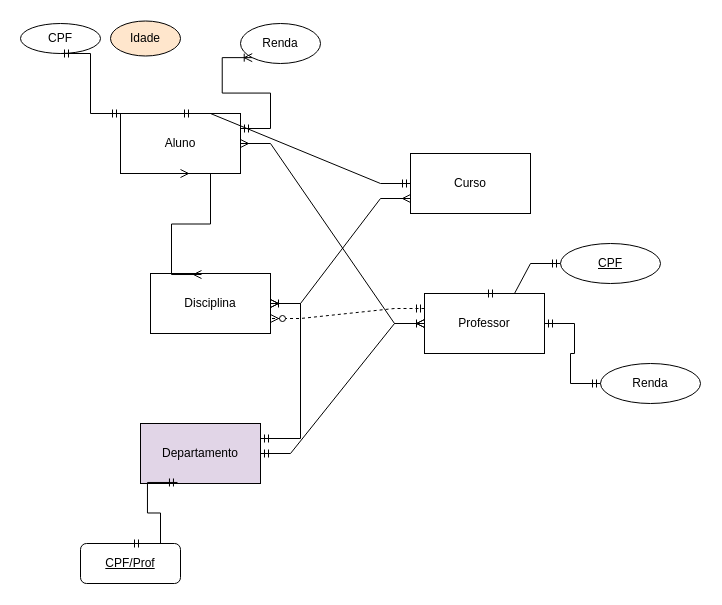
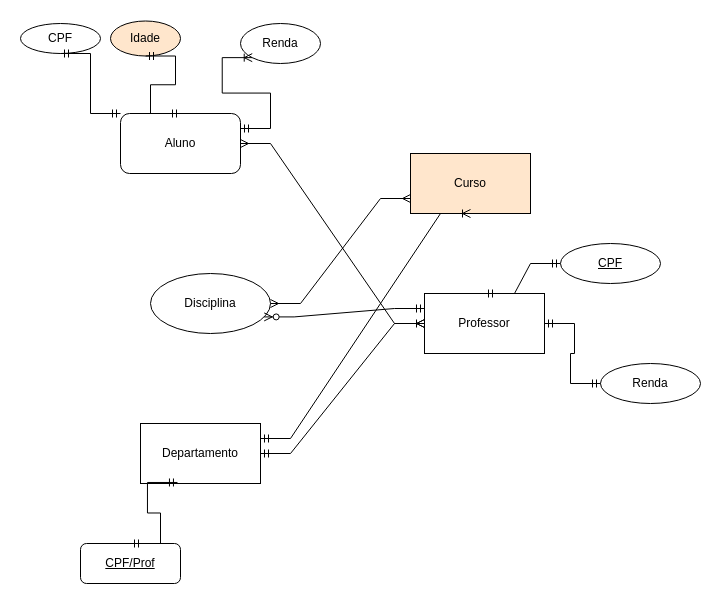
node "Aluno": shape rectangle -> rounded rectangle
edge "Aluno" -- "Curso": now "Aluno" -- "Idade"
node "Curso": fillcolor #ffffff -> #ffe6cc
edge "Aluno" -- "Disciplina": removed
node "Disciplina": shape rectangle -> ellipse
edge "Disciplina" -- "Professor": style dashed -> solid
edge "Disciplina" -- "Departamento": now "Curso" -- "Departamento"
node "Departamento": fillcolor #e1d5e7 -> #ffffff
